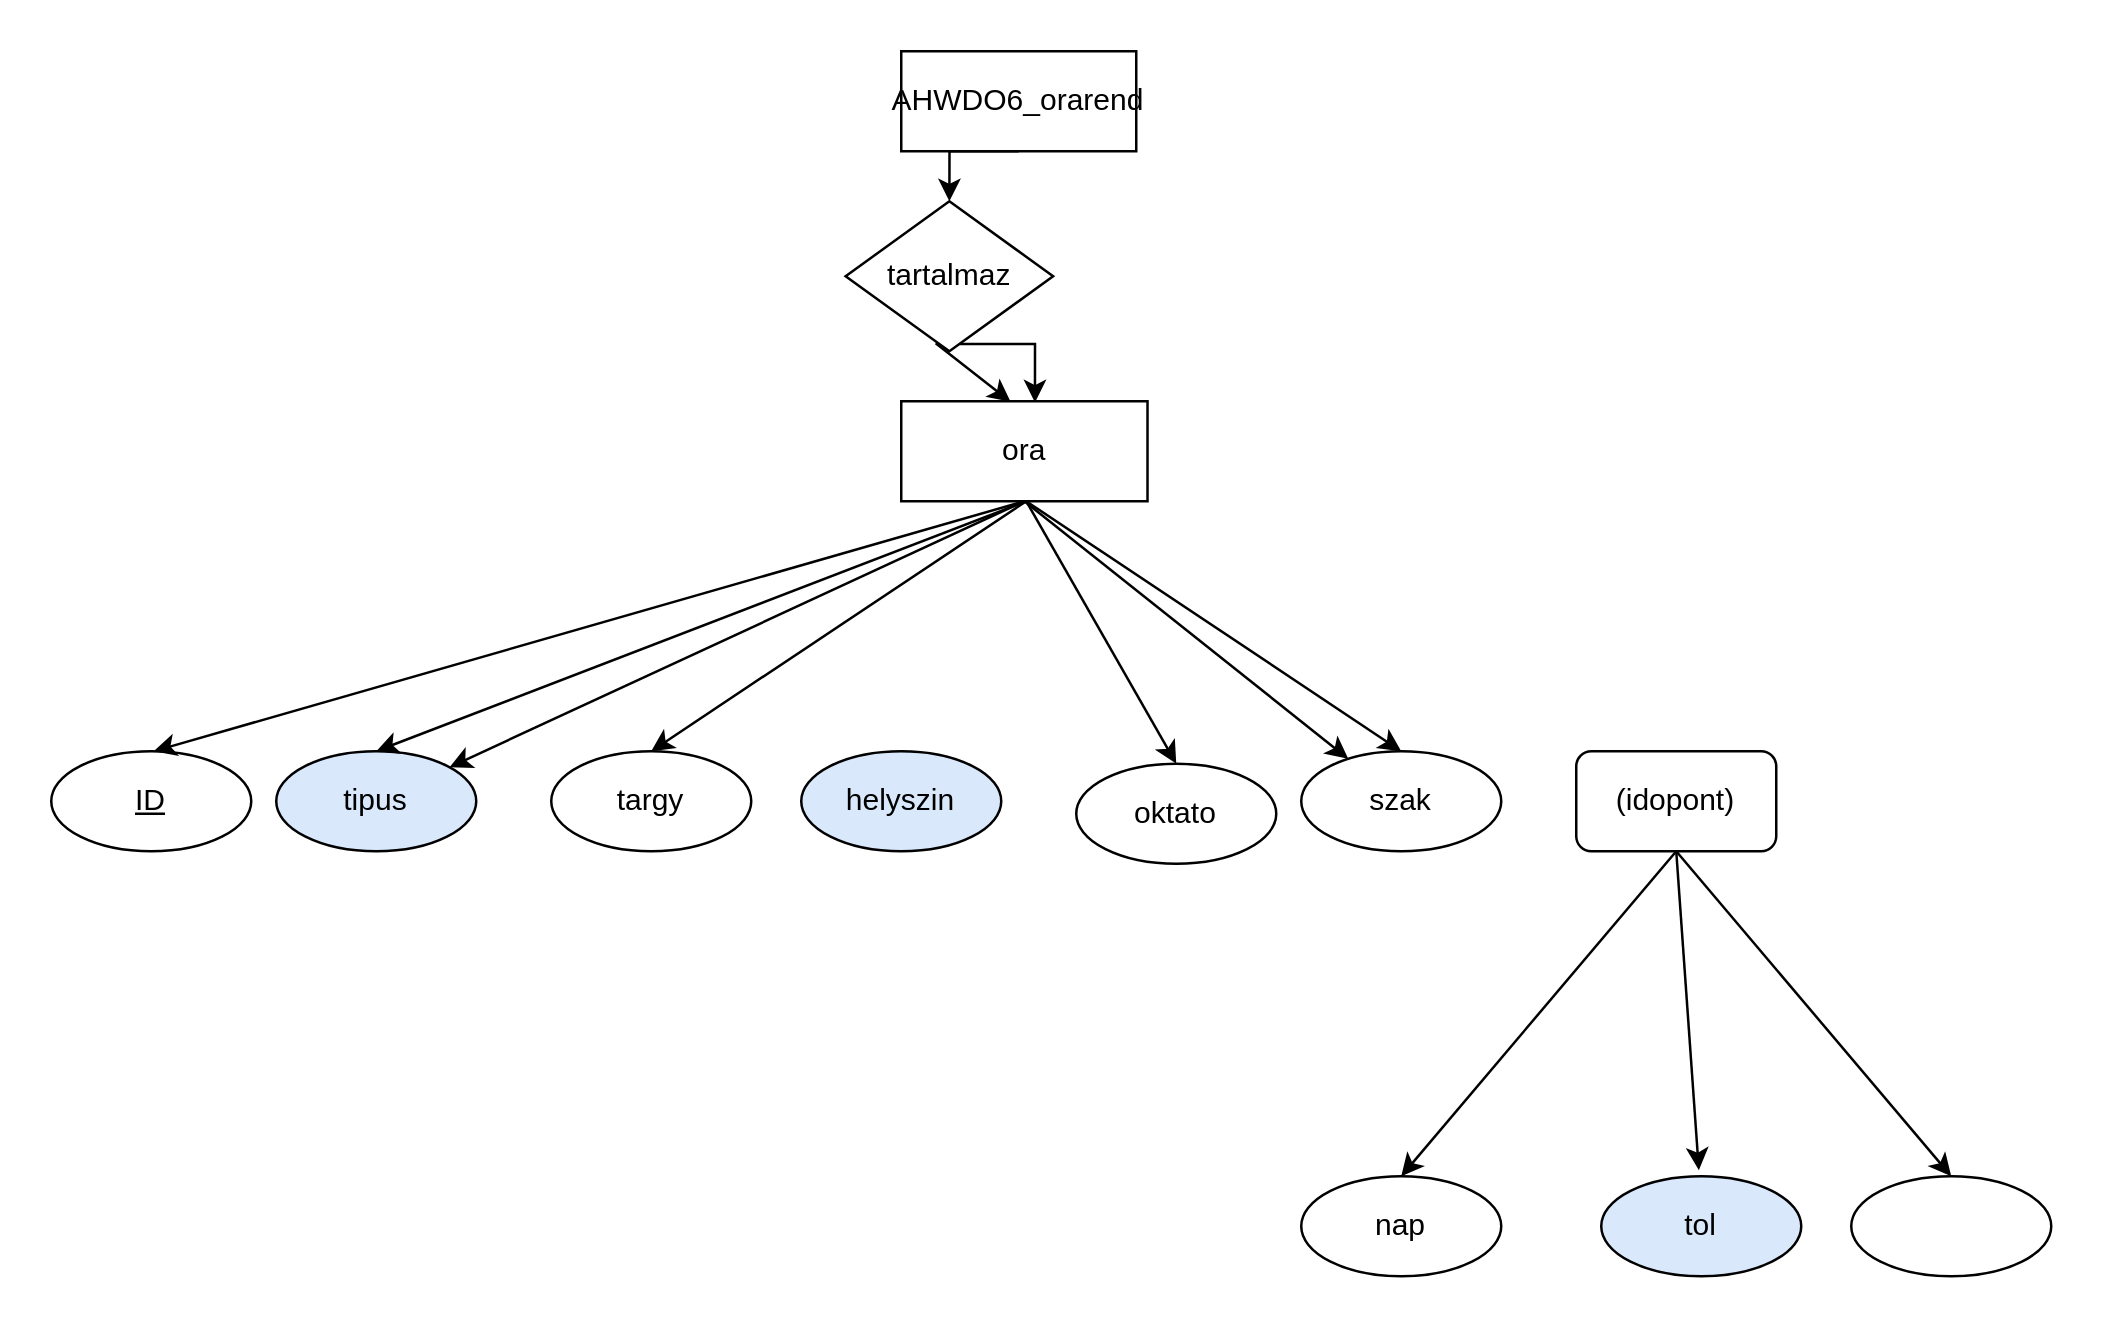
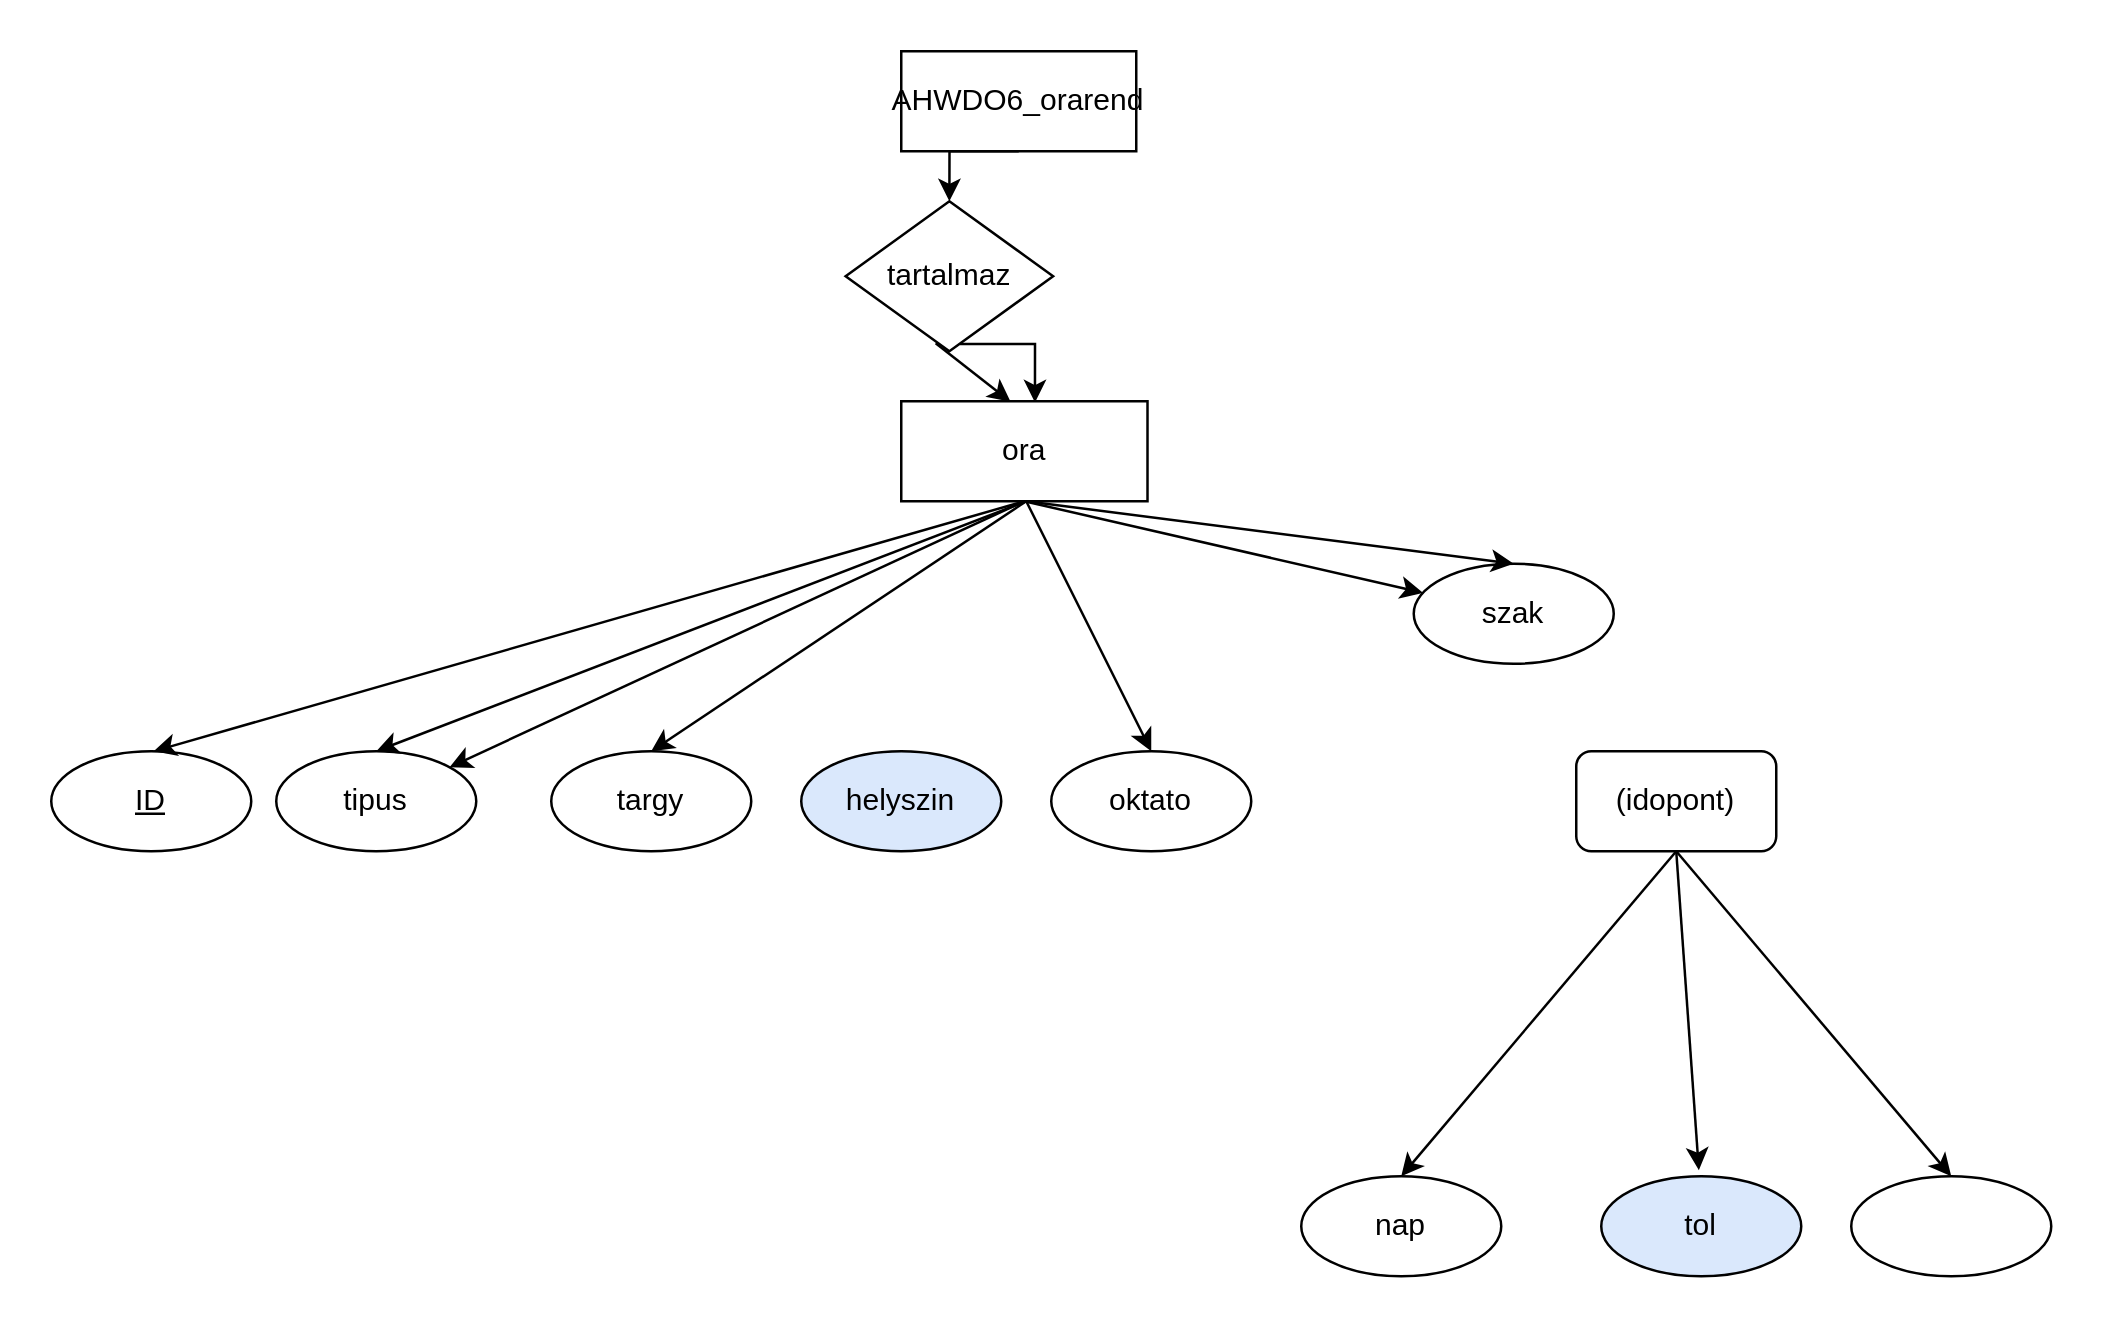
node "tipus": fillcolor #dae8fc -> #ffffff
node "szak": moved (1401, 801) -> (1514, 614)
node "oktato": moved (1176, 814) -> (1151, 801)
